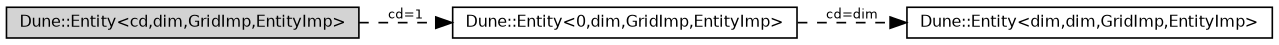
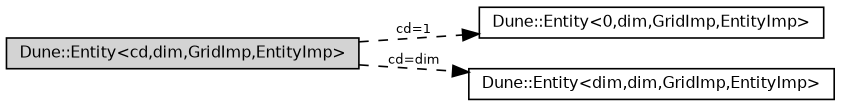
edge "Dune::Entity<0,dim,GridImp,EntityImp>" -> "Dune::Entity<dim,dim,GridImp,EntityImp>": now "Dune::Entity<cd,dim,GridImp,EntityImp>" -> "Dune::Entity<dim,dim,GridImp,EntityImp>"
